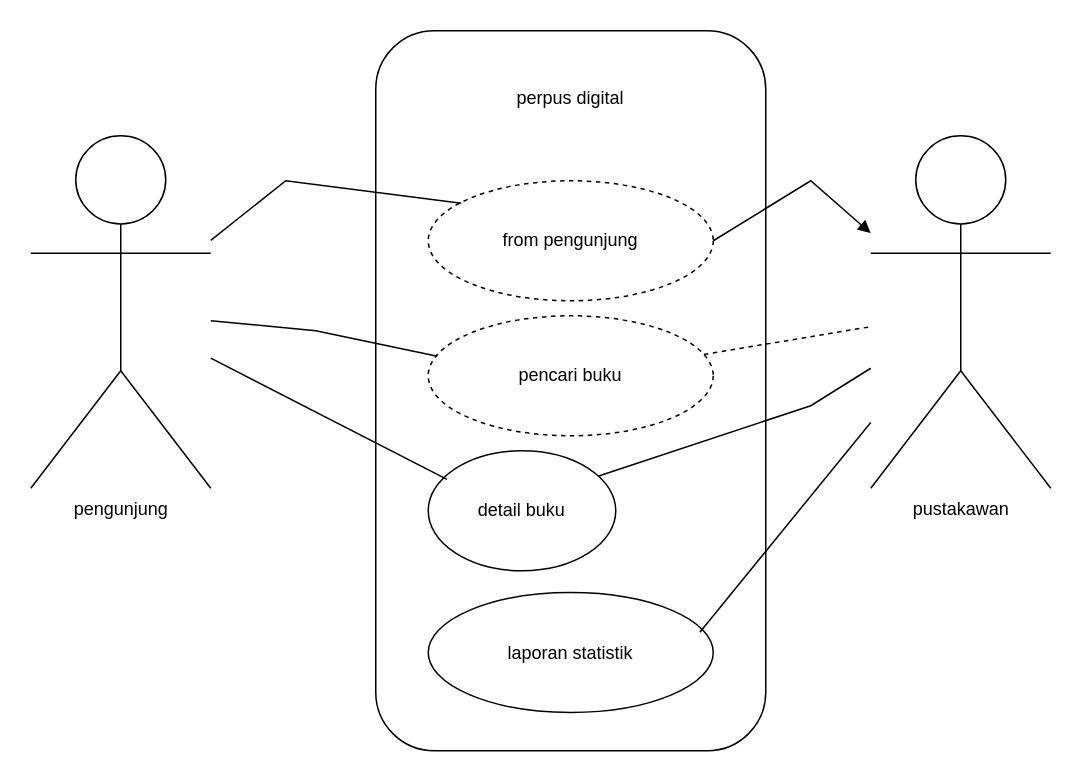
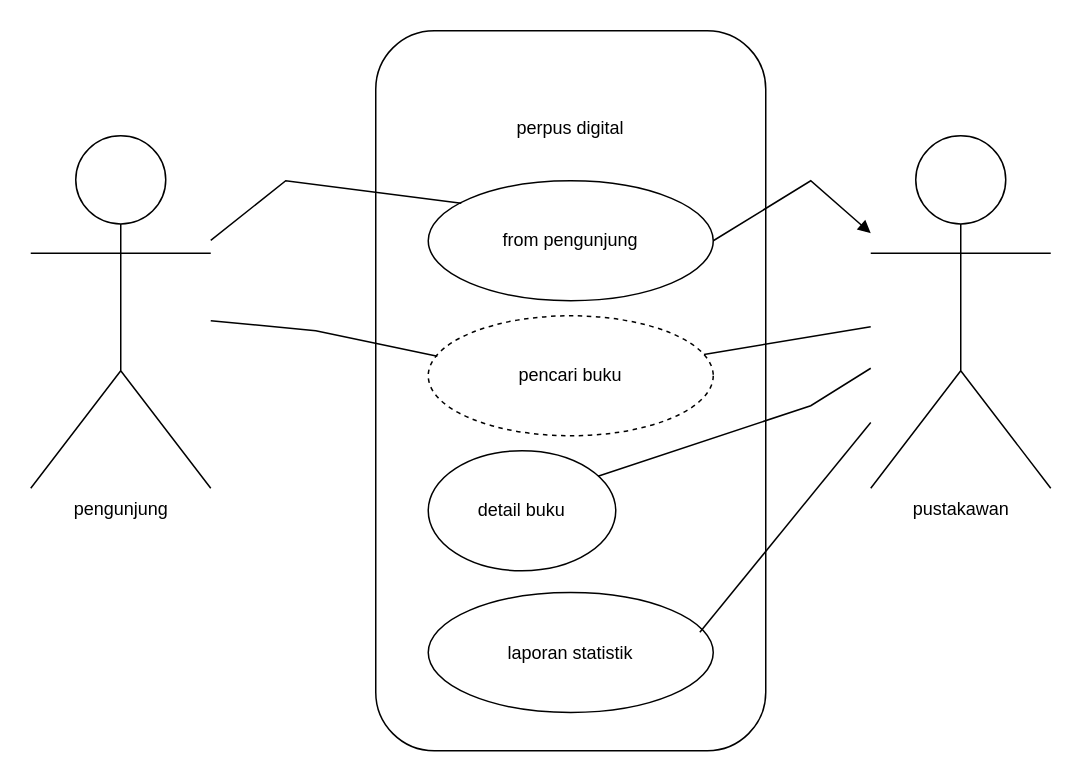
node "perpus digital": moved (571, 98) -> (571, 128)
node "from pengunjung": style dashed -> solid
edge "pustakawan" -- "pencari buku": style dashed -> solid
edge "pengunjung" -- "detail buku": removed
